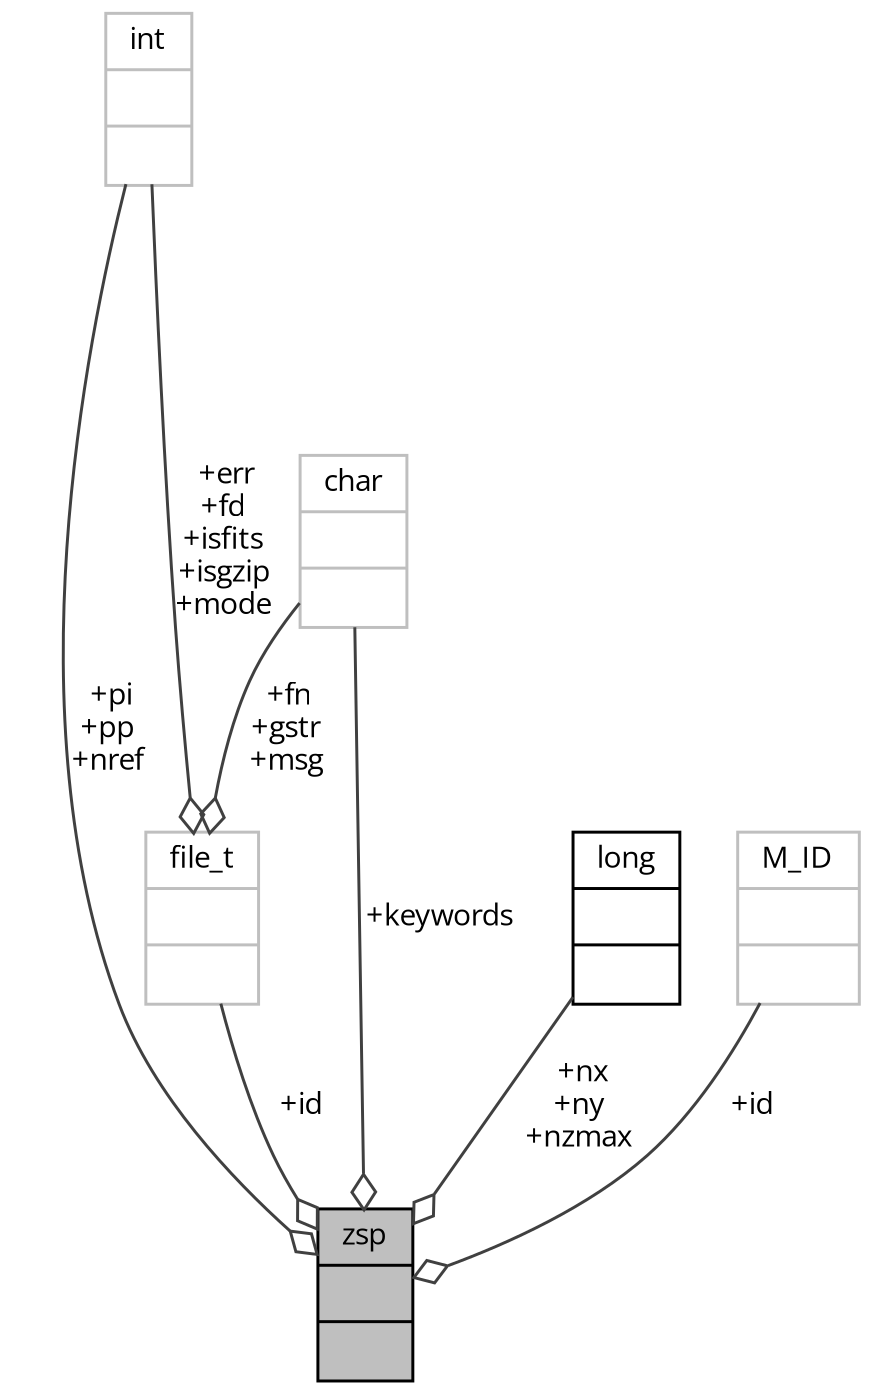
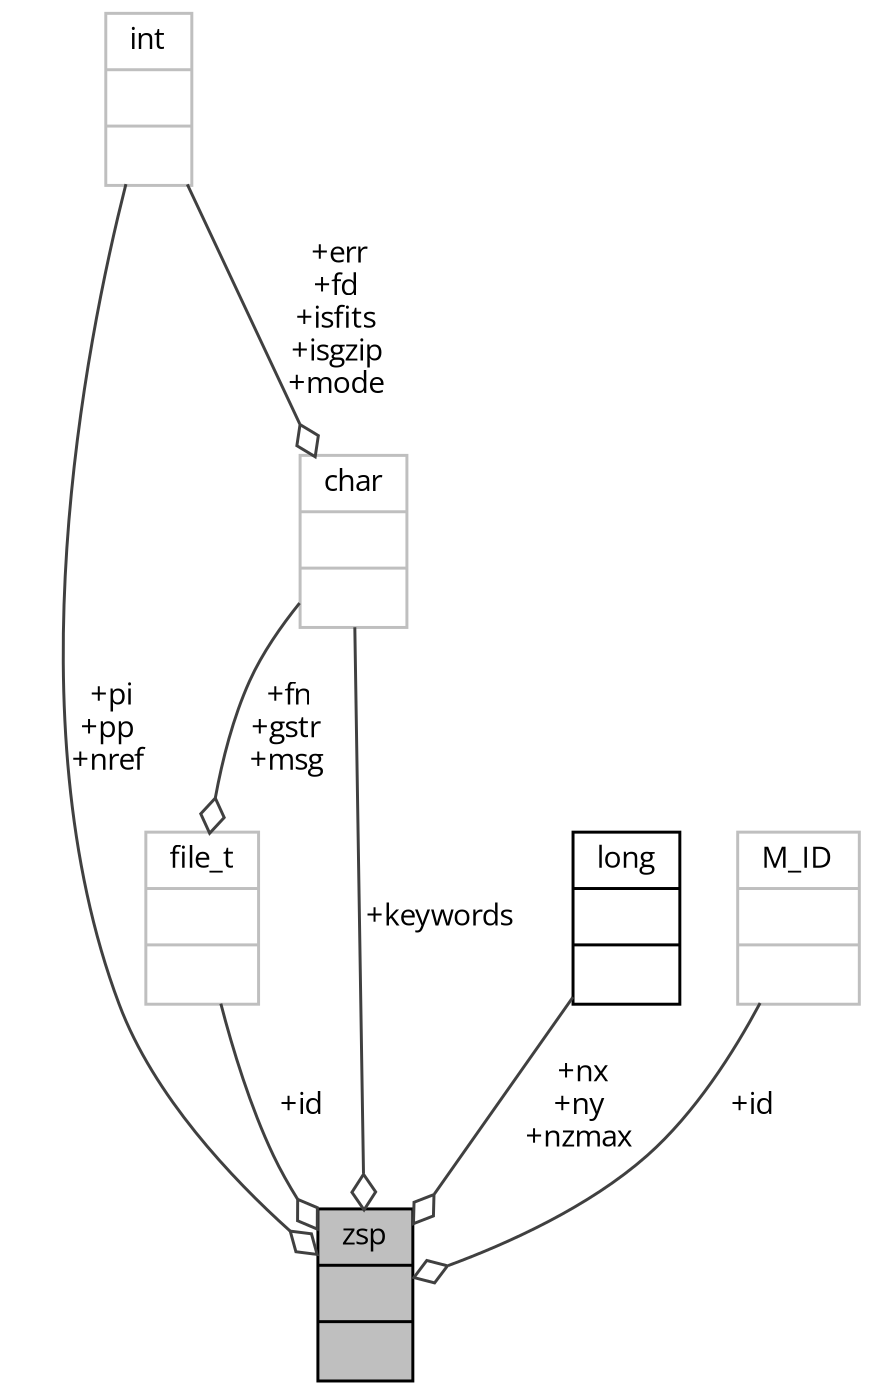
edge "int" -> "file_t": now "int" -> "char"
